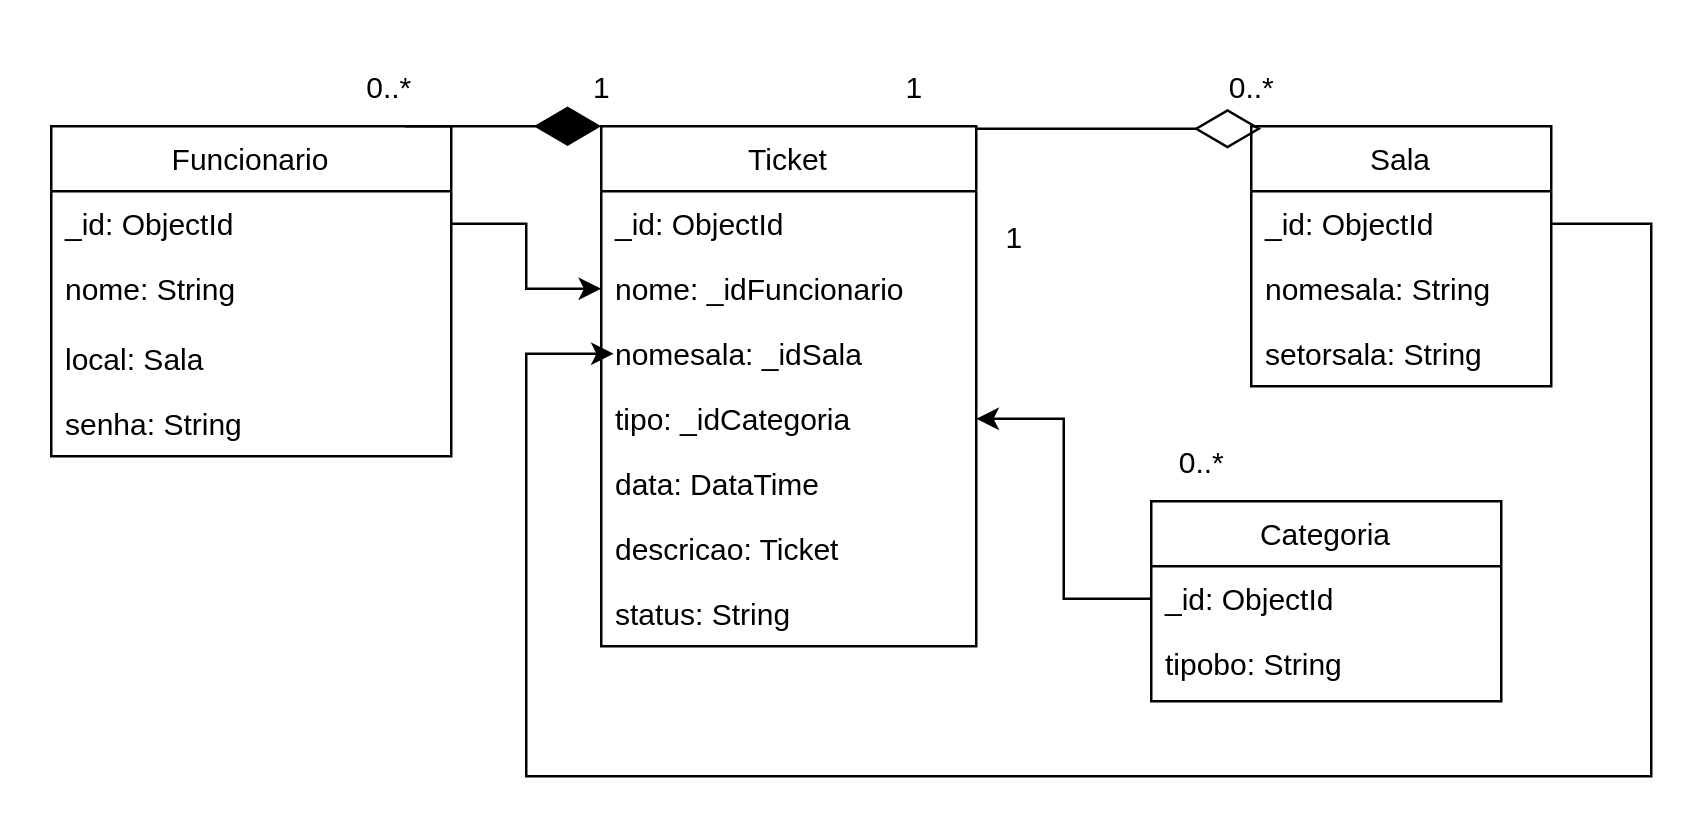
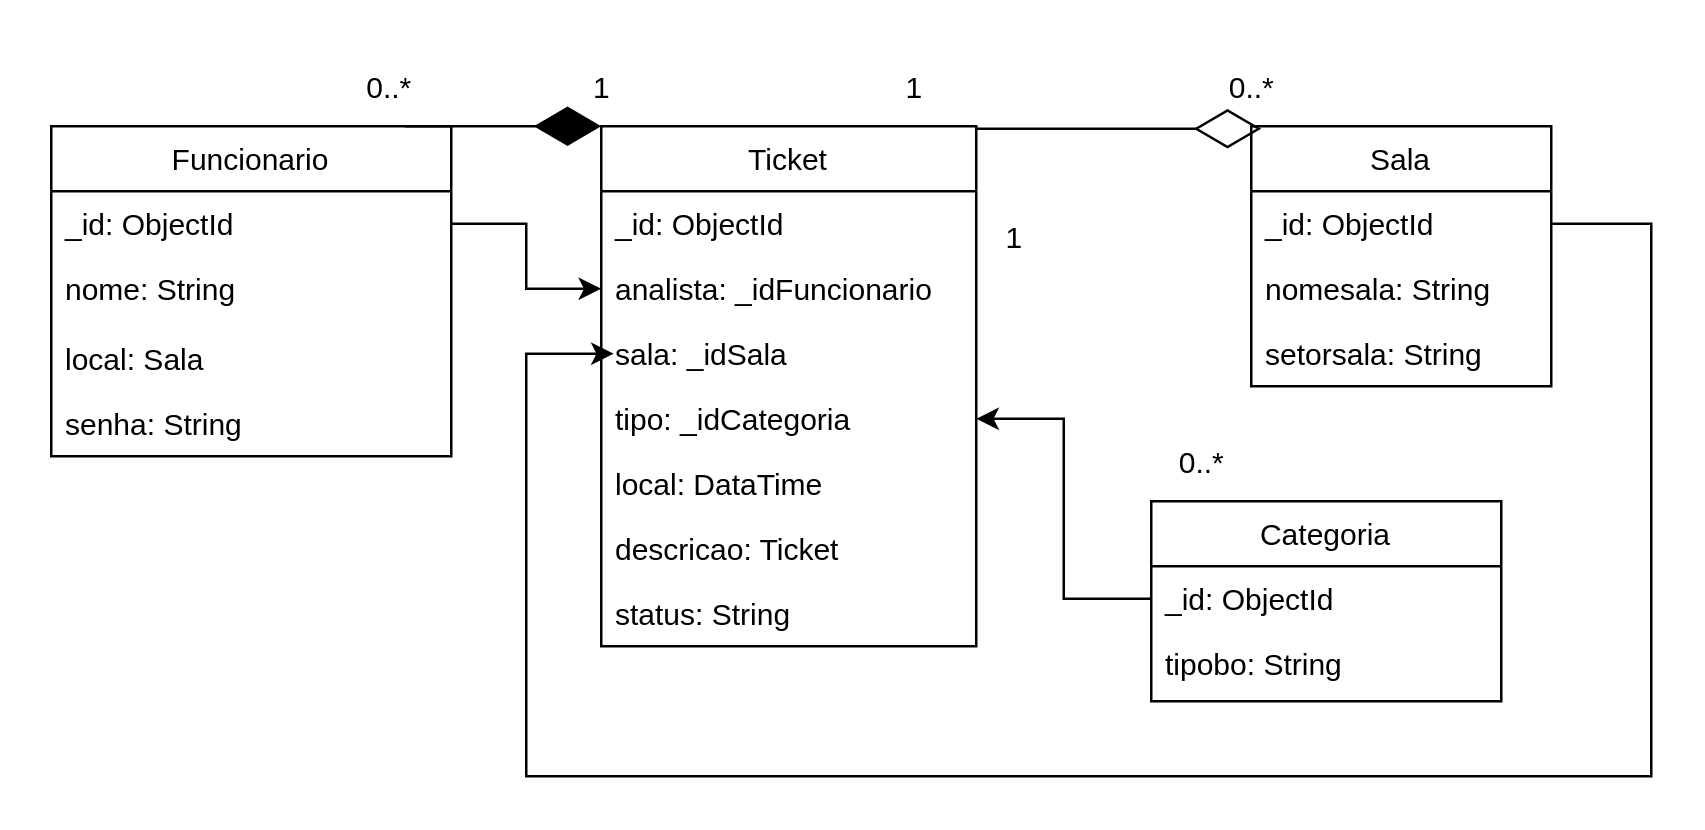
node "nome: _idFuncionario": label "nome: _idFuncionario" -> "analista: _idFuncionario"
node "nomesala: _idSala": label "nomesala: _idSala" -> "sala: _idSala"
node "data: DataTime": label "data: DataTime" -> "local: DataTime"
